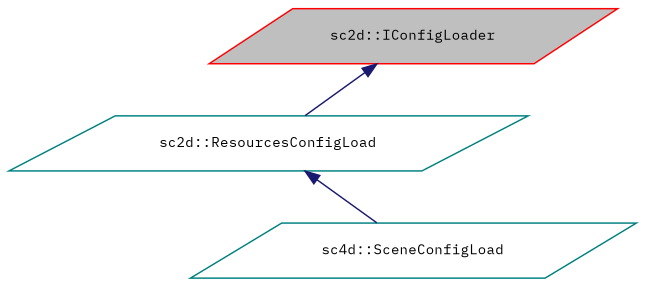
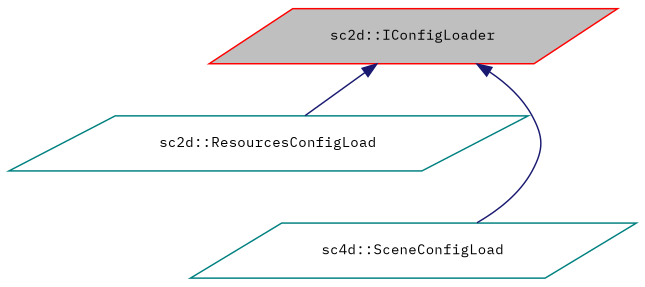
edge "sc4d::SceneConfigLoad" -> "sc2d::ResourcesConfigLoad": now "sc4d::SceneConfigLoad" -> "sc2d::IConfigLoader"
